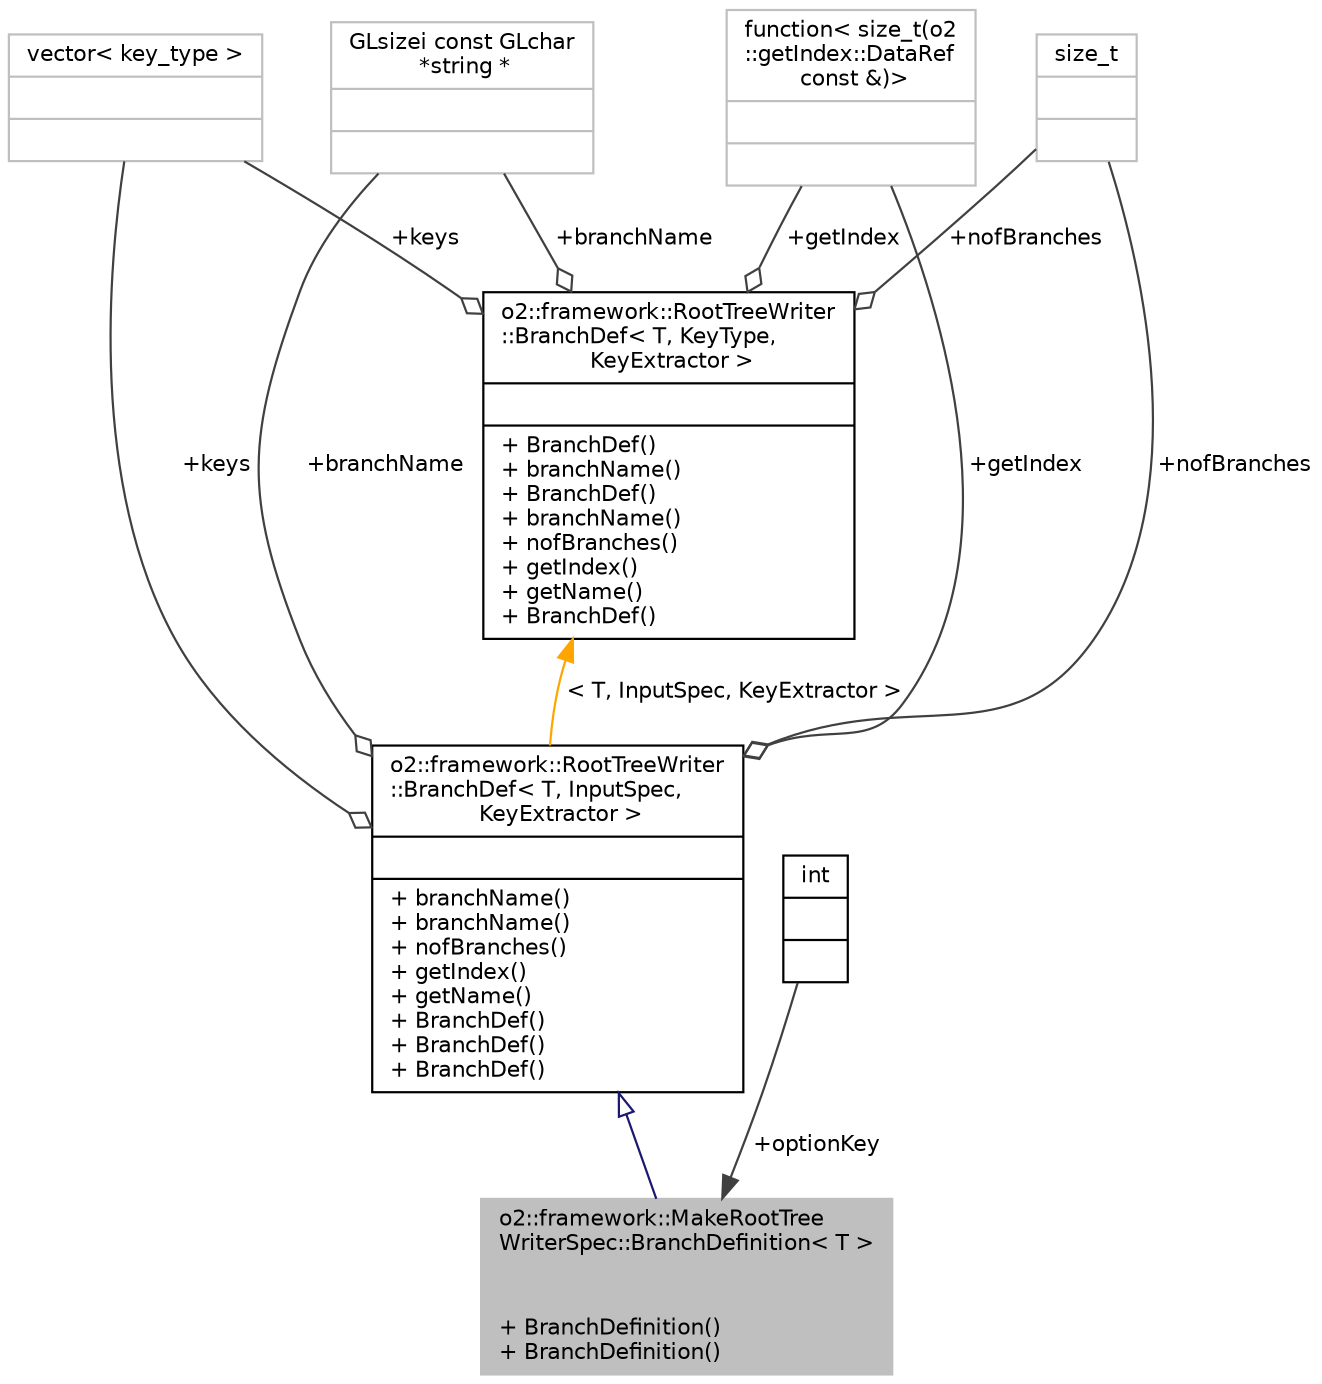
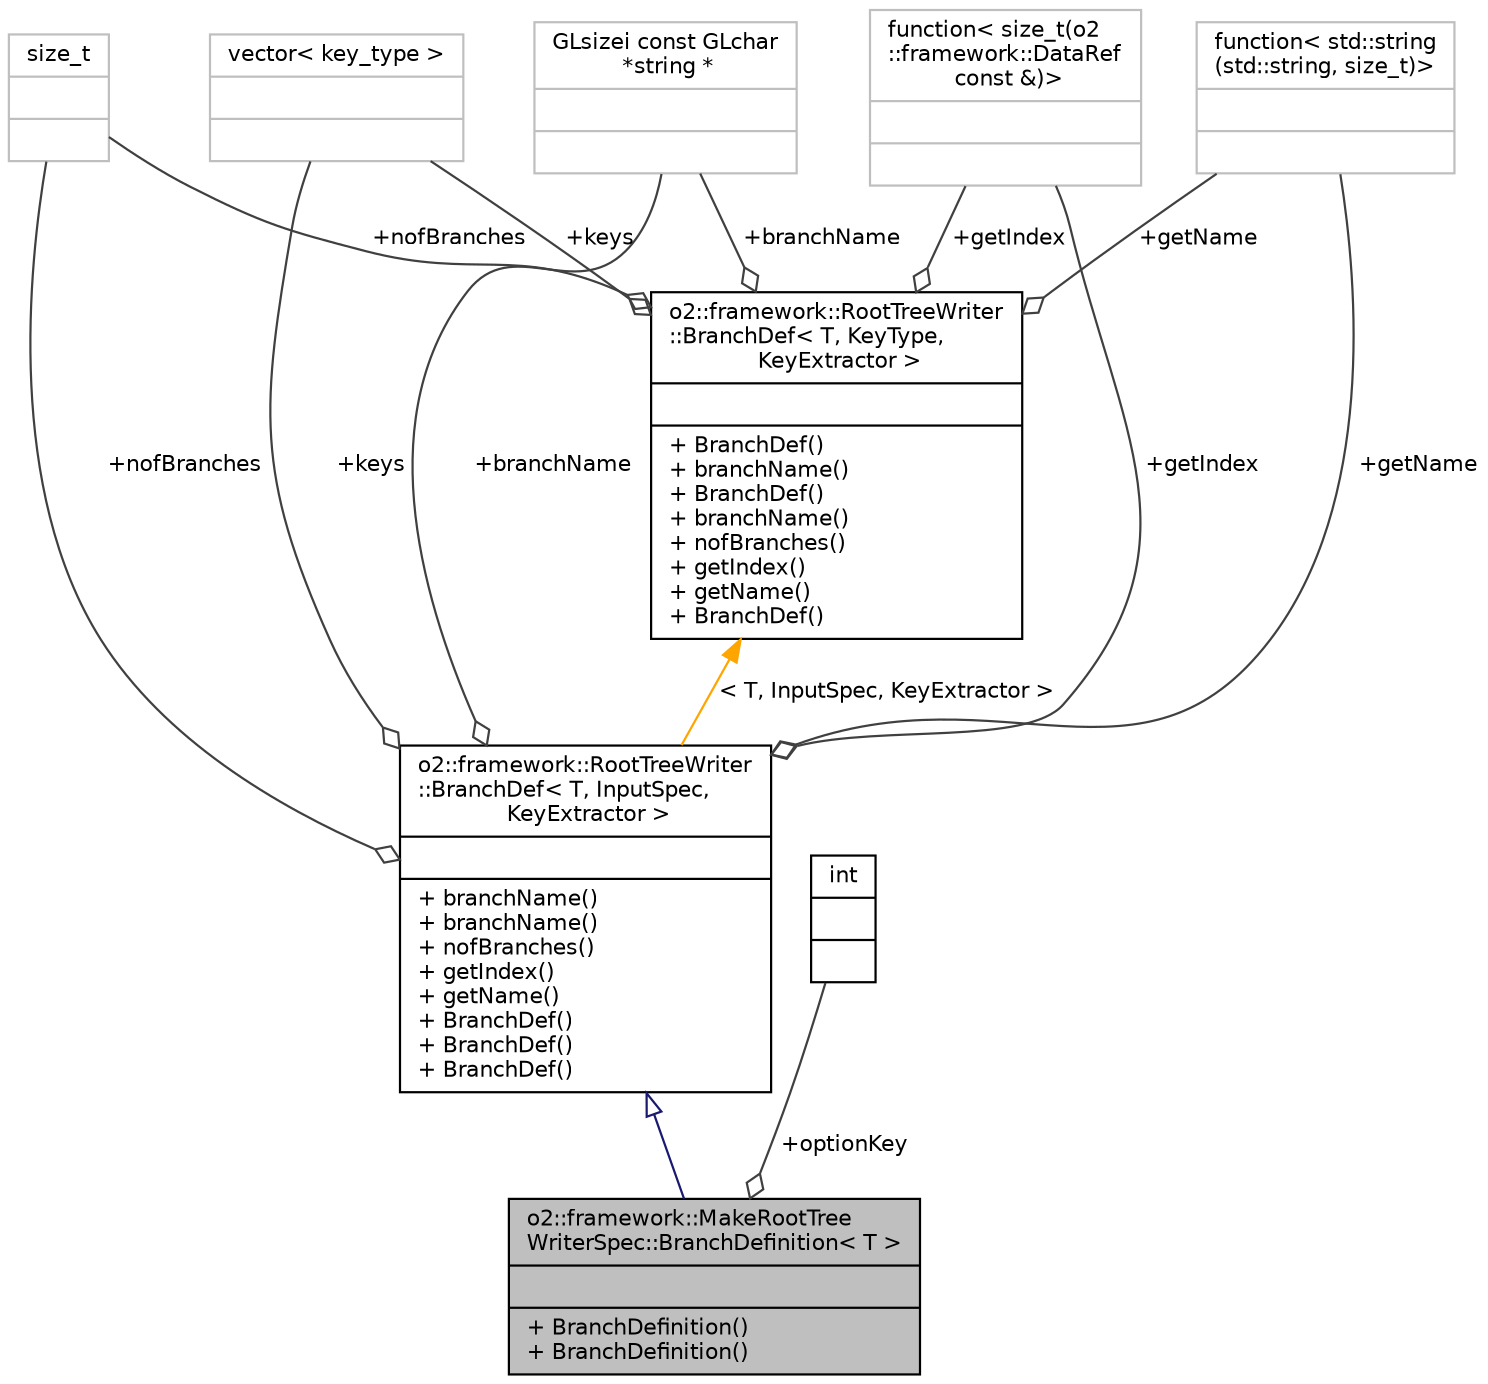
node "function< size_t(o2": text "::getIndex::DataRef" -> "::framework::DataRef"
node "function< std::string": added
edge "int" -> "o2::framework::MakeRootTree": arrowhead normal -> odiamond
node "o2::framework::MakeRootTree": color grey75 -> black
